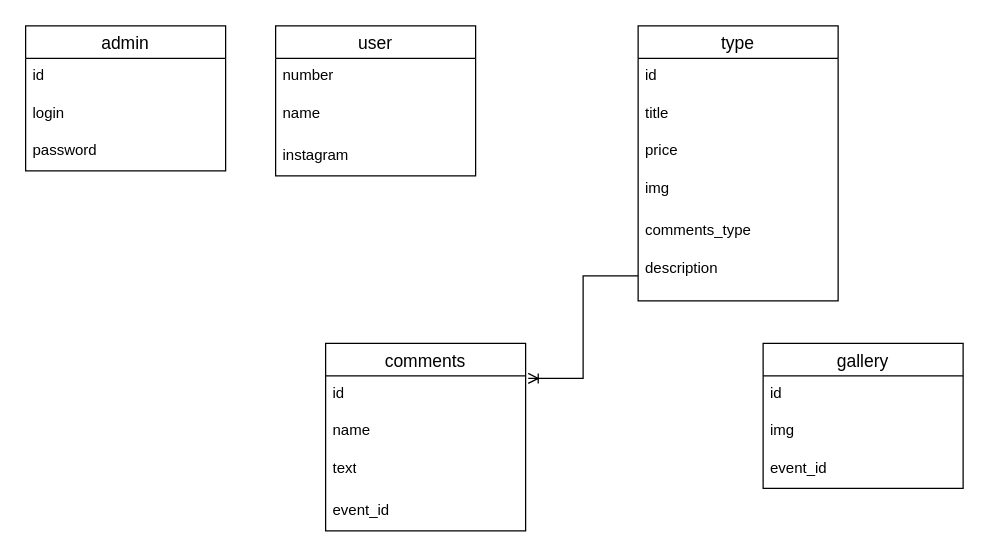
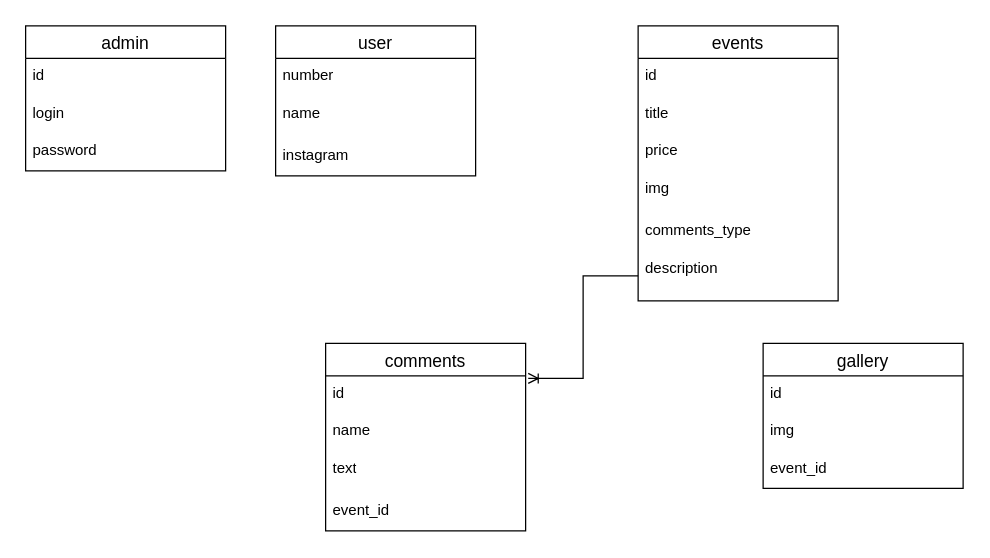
node "type": label "type" -> "events"
